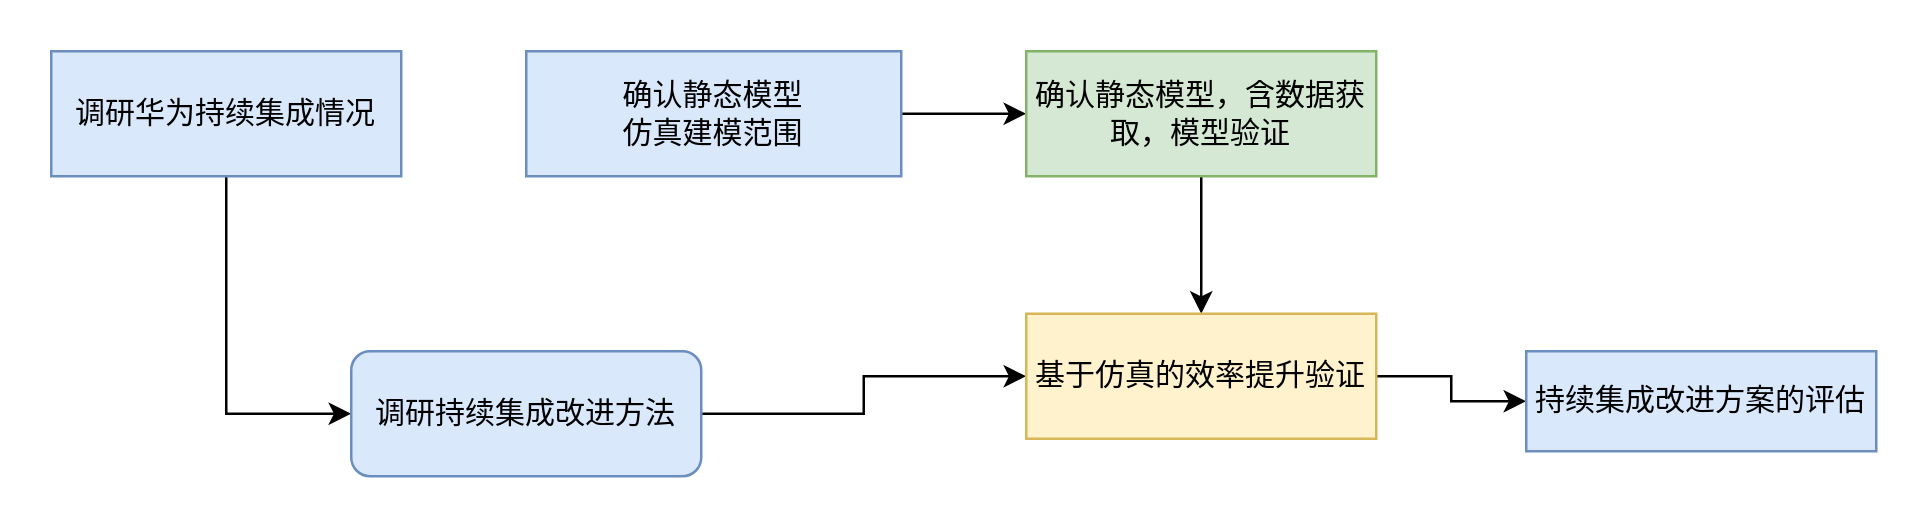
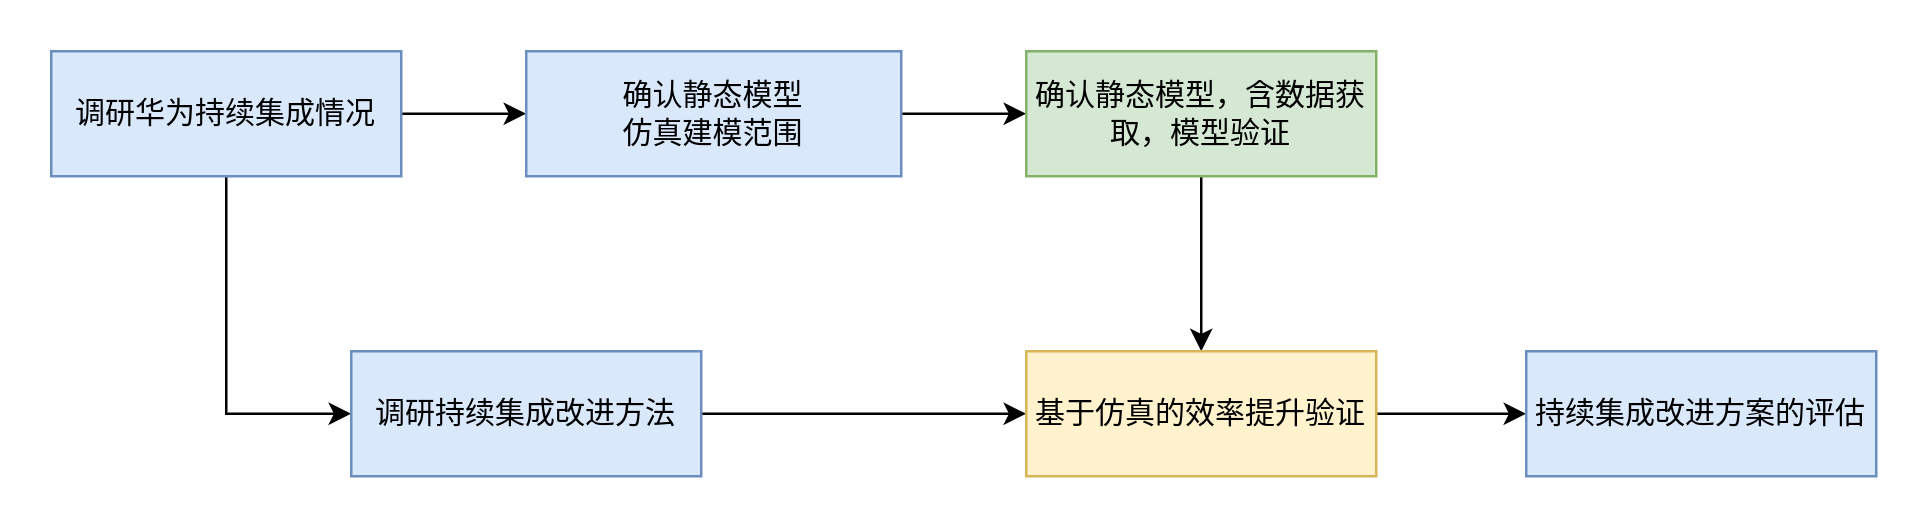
edge "调研华为持续集成情况" -> "确认静态模型 仿真建模范围": added
node "基于仿真的效率提升验证": moved (1201, 376) -> (1201, 414)
node "持续集成改进方案的评估": size 350x100 -> 350x125
node "调研持续集成改进方法": shape rounded rectangle -> rectangle
